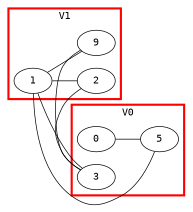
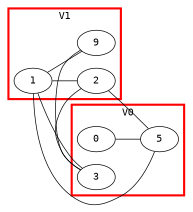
edge "2" -- "5": added
